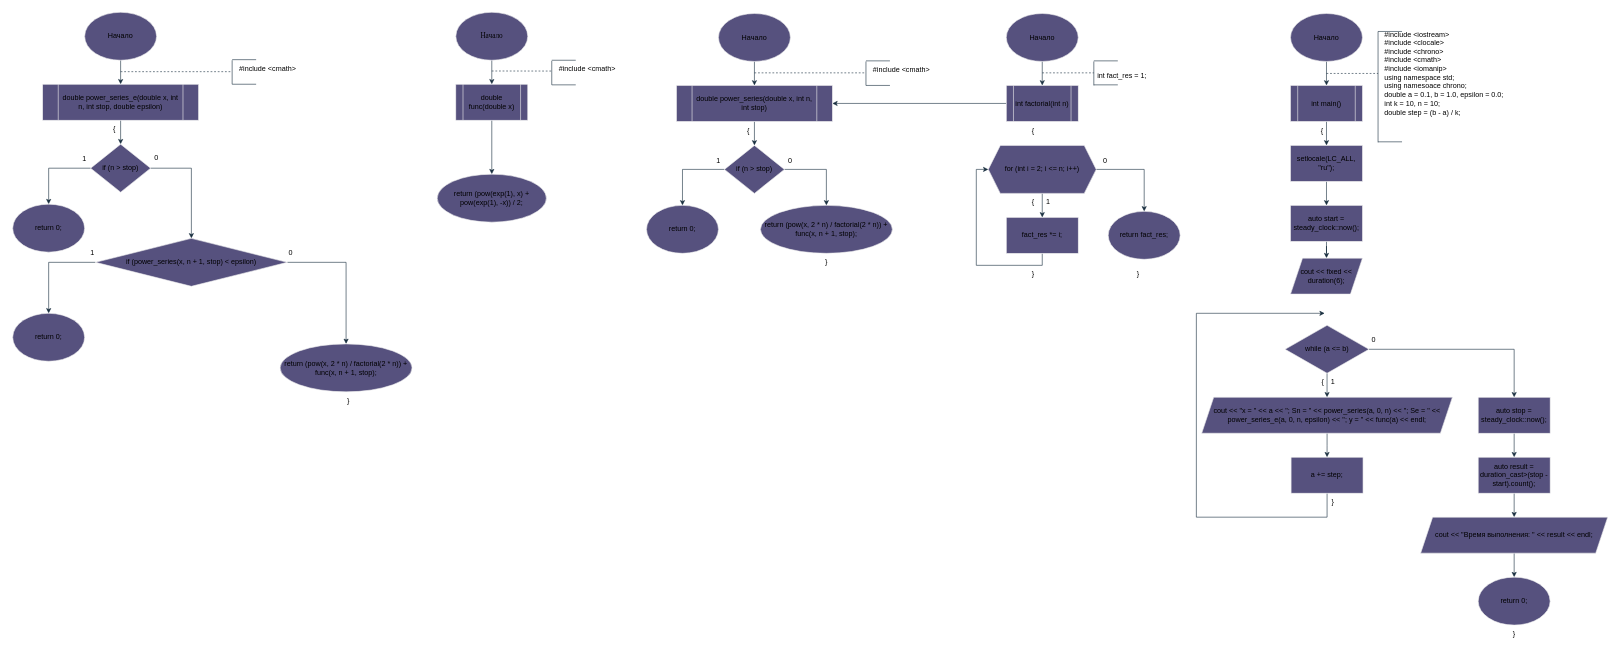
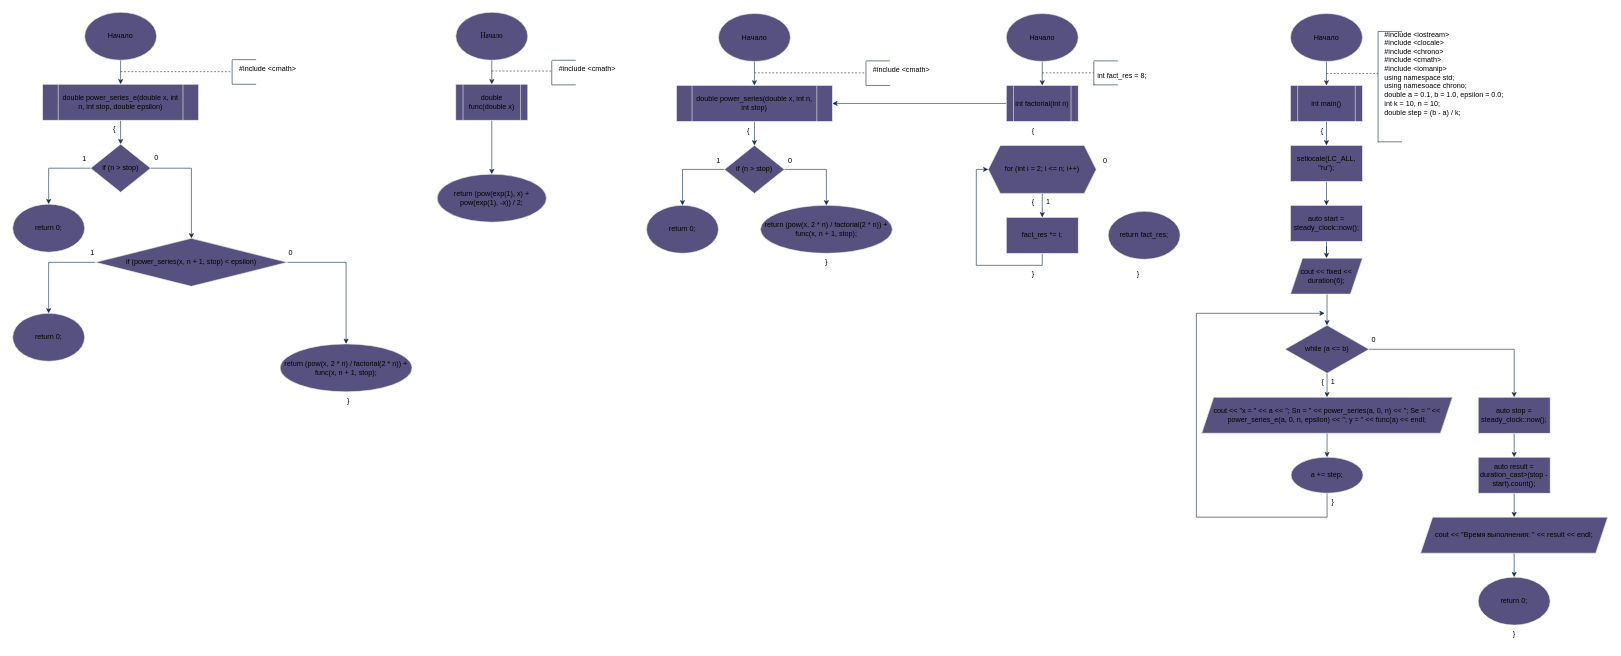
node "int fact_res = 1;": label "int fact_res = 1;" -> "int fact_res = 8;"
edge "for (int i = 2; i <= n; i++)" -> "return fact_res;": removed
edge "cout << fixed << duration(6);" -> "while (a <= b)": added
node "a += step;": shape rectangle -> ellipse
